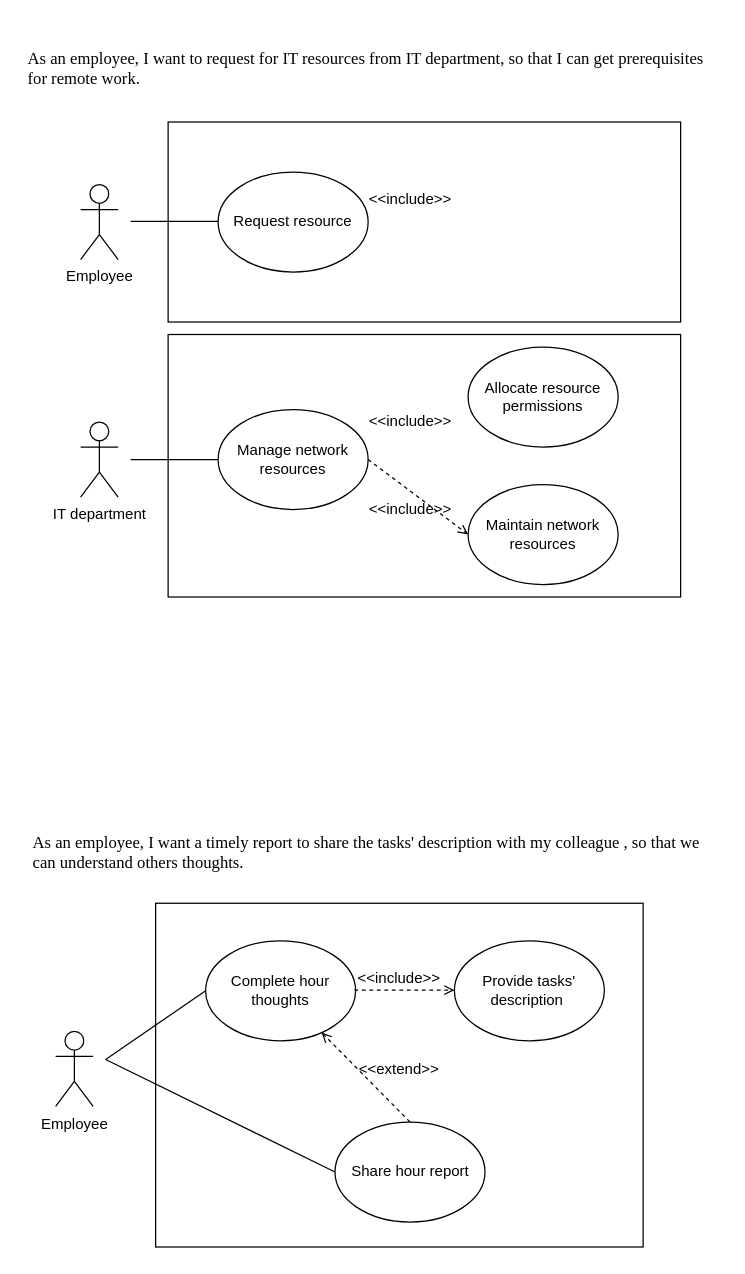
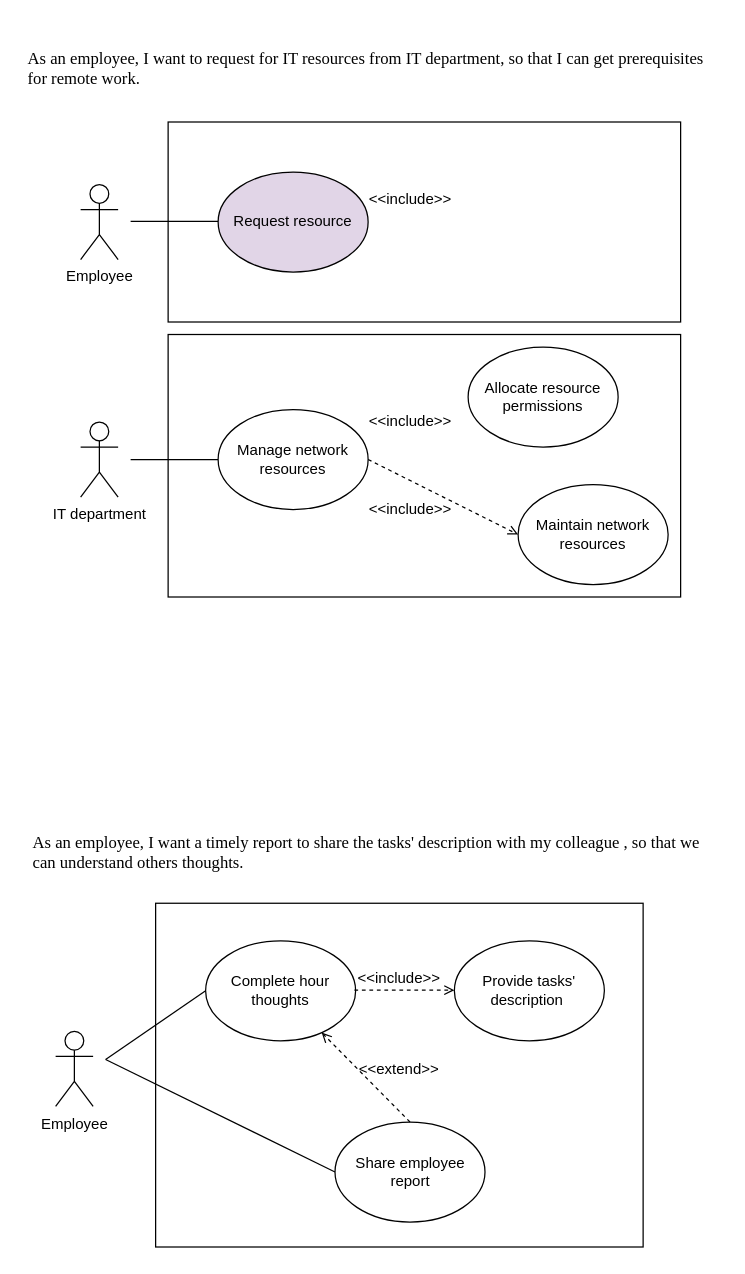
node "Request resource": fillcolor #ffffff -> #e1d5e7
node "Maintain network resources": moved (543, 534) -> (593, 534)
node "Share hour report": label "Share hour report" -> "Share employee report"
